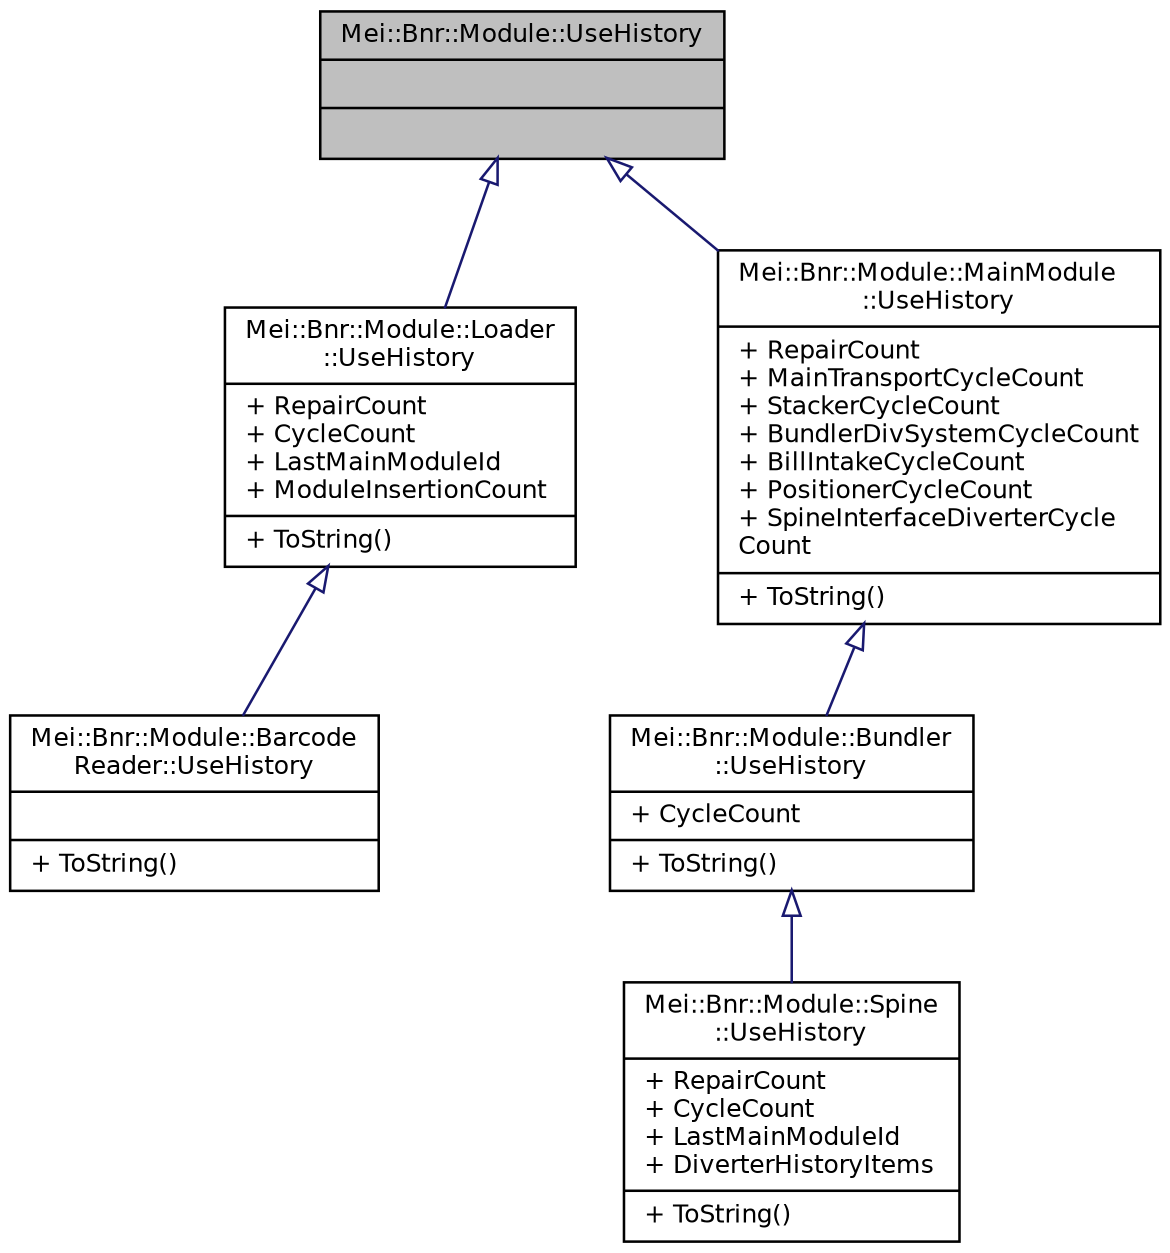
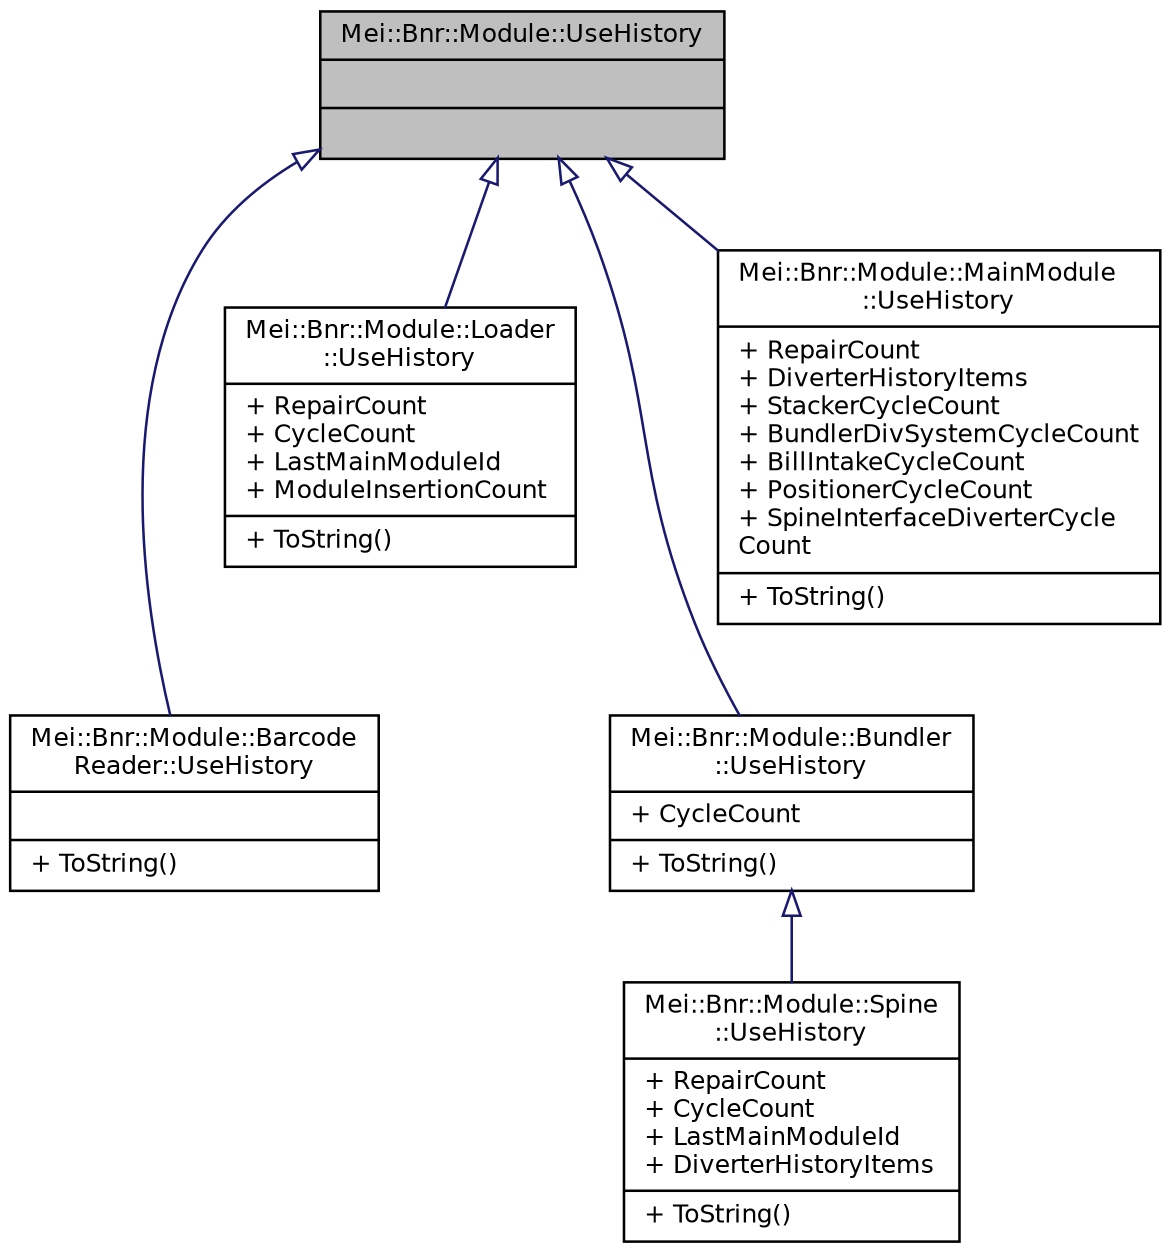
node "Mei::Bnr::Module::MainModule": text "+ MainTransportCycleCount" -> "+ DiverterHistoryItems"
edge "Mei::Bnr::Module::Barcode" -> "Mei::Bnr::Module::Loader": now "Mei::Bnr::Module::Barcode" -> "Mei::Bnr::Module::UseHistory"
edge "Mei::Bnr::Module::Bundler" -> "Mei::Bnr::Module::MainModule": now "Mei::Bnr::Module::Bundler" -> "Mei::Bnr::Module::UseHistory"
